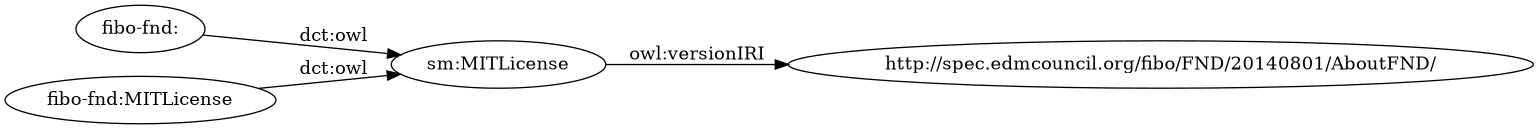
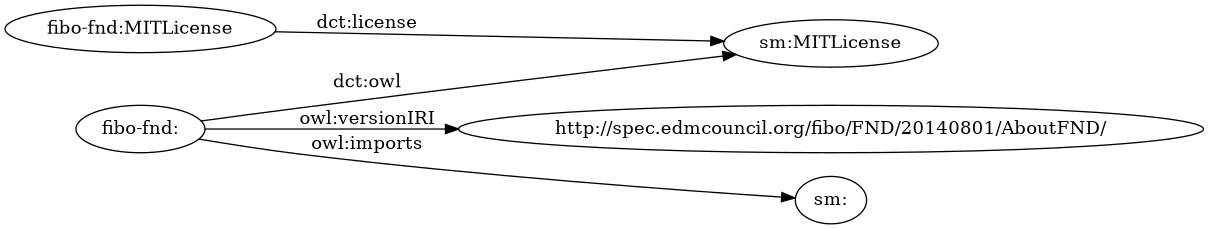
edge "sm:MITLicense" -> "http://spec.edmcouncil.org/fibo/FND/20140801/AboutFND/": now "fibo-fnd:" -> "http://spec.edmcouncil.org/fibo/FND/20140801/AboutFND/"
edge "fibo-fnd:MITLicense" -> "sm:MITLicense": label "dct:owl" -> "dct:license"
node "sm:": added
